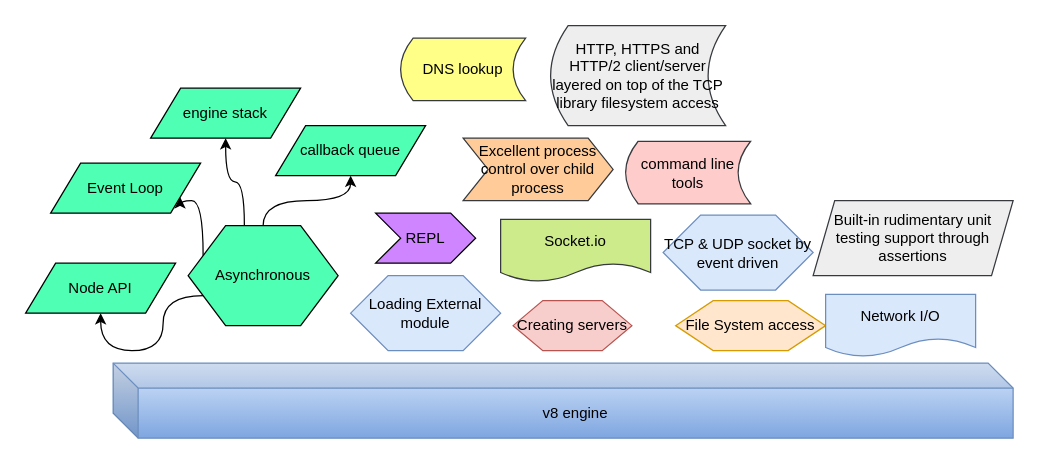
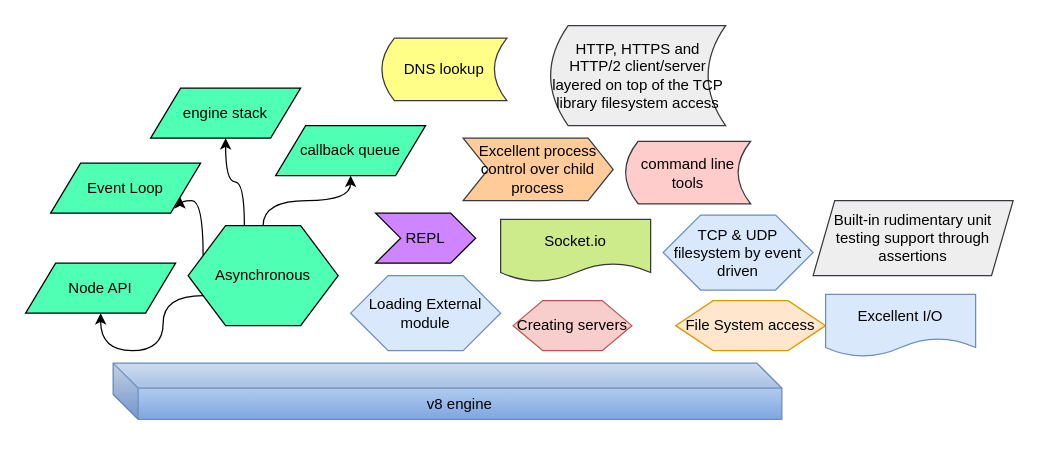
node "DNS lookup": moved (463, 69) -> (444, 69)
node "TCP & UDP socket by event driven": label "TCP & UDP socket by event driven" -> "TCP & UDP filesystem by event driven"
node "Network I/O": label "Network I/O" -> "Excellent I/O"
node "v8 engine": size 900x75 -> 669x56
